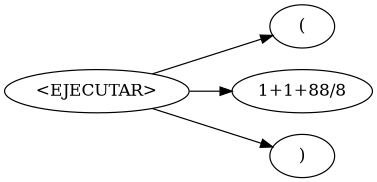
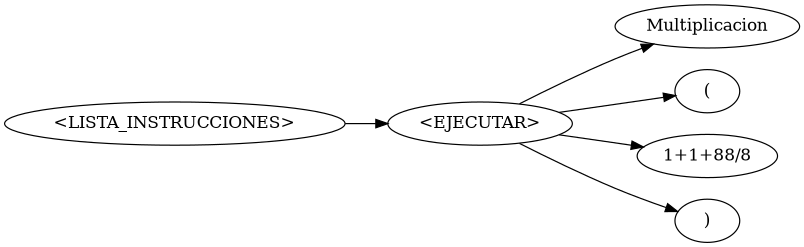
node "Multiplicacion": added
node "<LISTA_INSTRUCCIONES>": added
